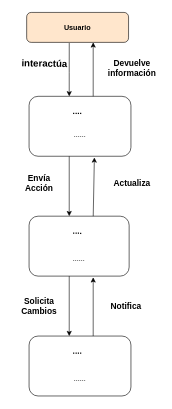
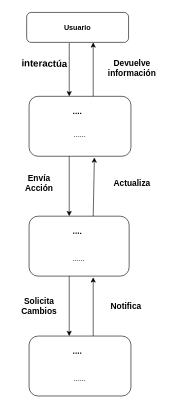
node "Usuario": fillcolor #ffe6cc -> #ffffff
